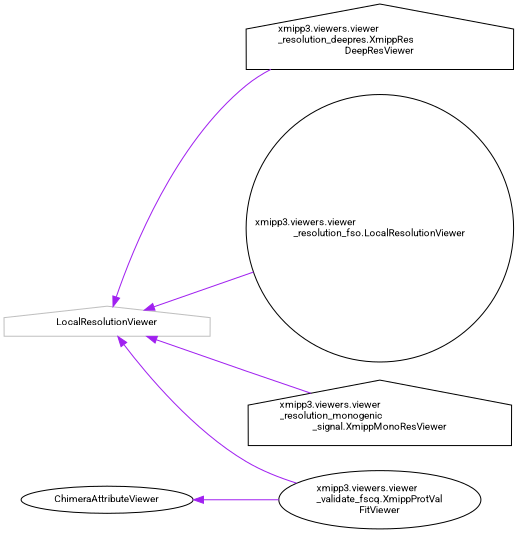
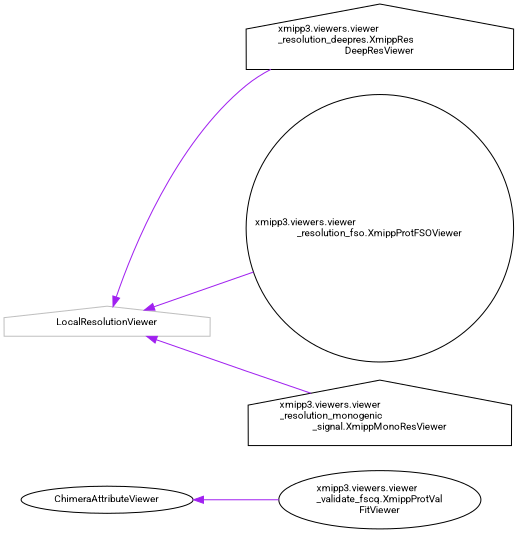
node "xmipp3.viewers.viewer _resolution_fso.LocalResolutionViewer": label "xmipp3.viewers.viewer _resolution_fso.LocalResolutionViewer" -> "xmipp3.viewers.viewer _resolution_fso.XmippProtFSOViewer"
edge "xmipp3.viewers.viewer _validate_fscq.XmippProtVal FitViewer" -> "LocalResolutionViewer": removed
